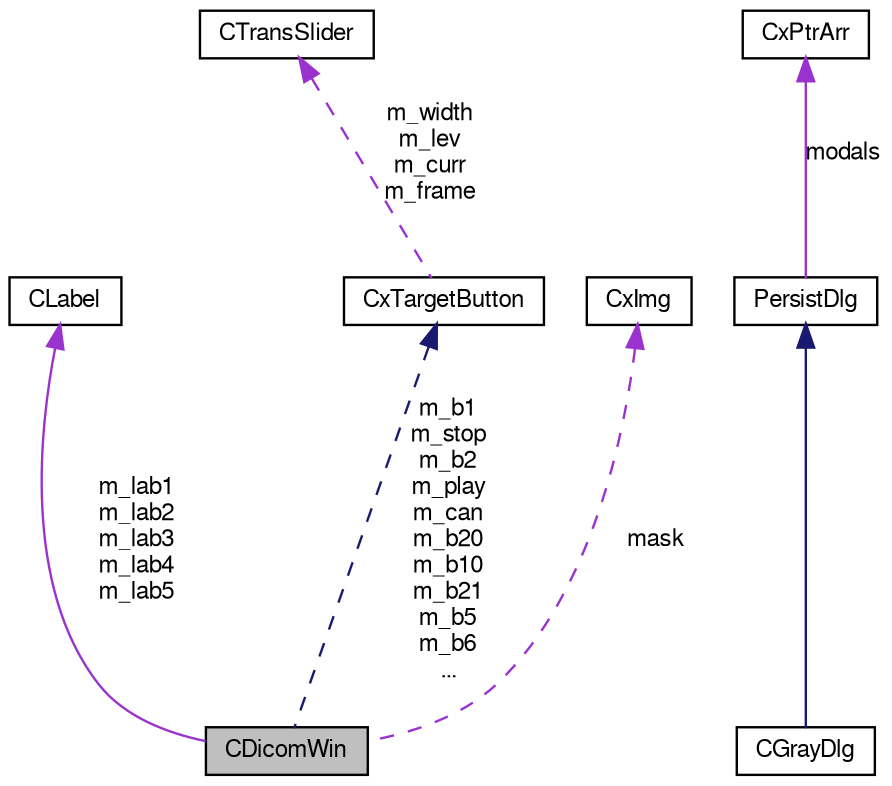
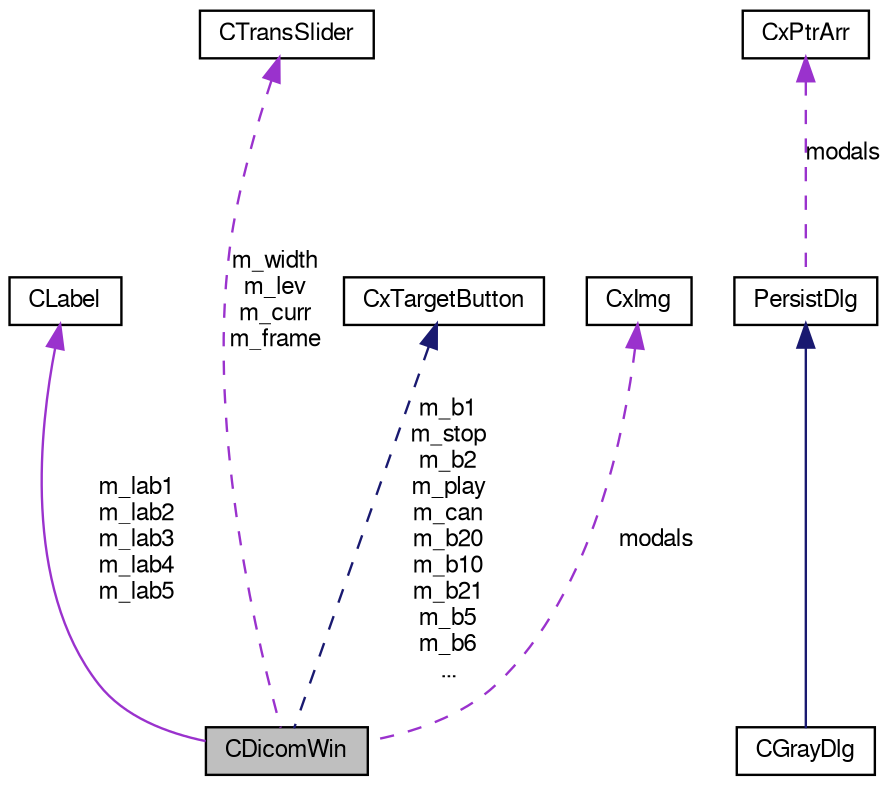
edge "CxTargetButton" -> "CTransSlider": now "CDicomWin" -> "CTransSlider"
edge "PersistDlg" -> "CxPtrArr": style solid -> dashed
edge "CDicomWin" -> "CxImg": label "mask" -> "modals"
